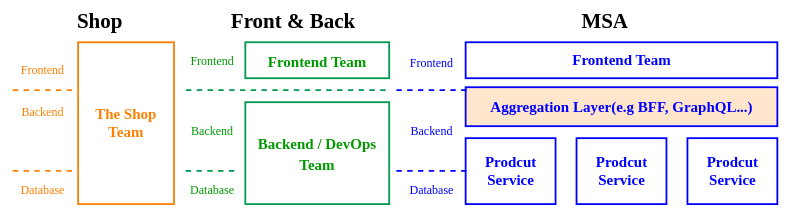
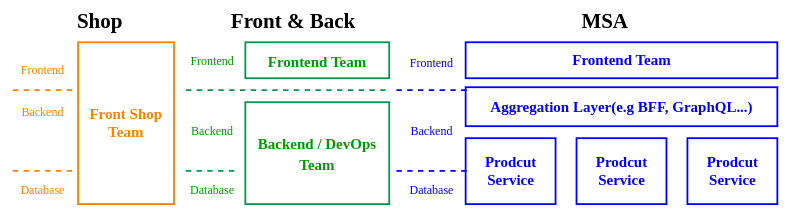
node "Aggregation Layer(e.g BFF, GraphQL...)": fillcolor #ffe6cc -> #ffffff
node "The Shop Team": label "The Shop Team" -> "Front Shop Team"
